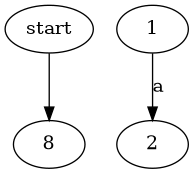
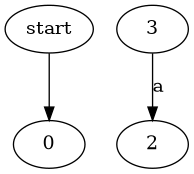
node "1": label "1" -> "3"
node "8": label "8" -> "0"
